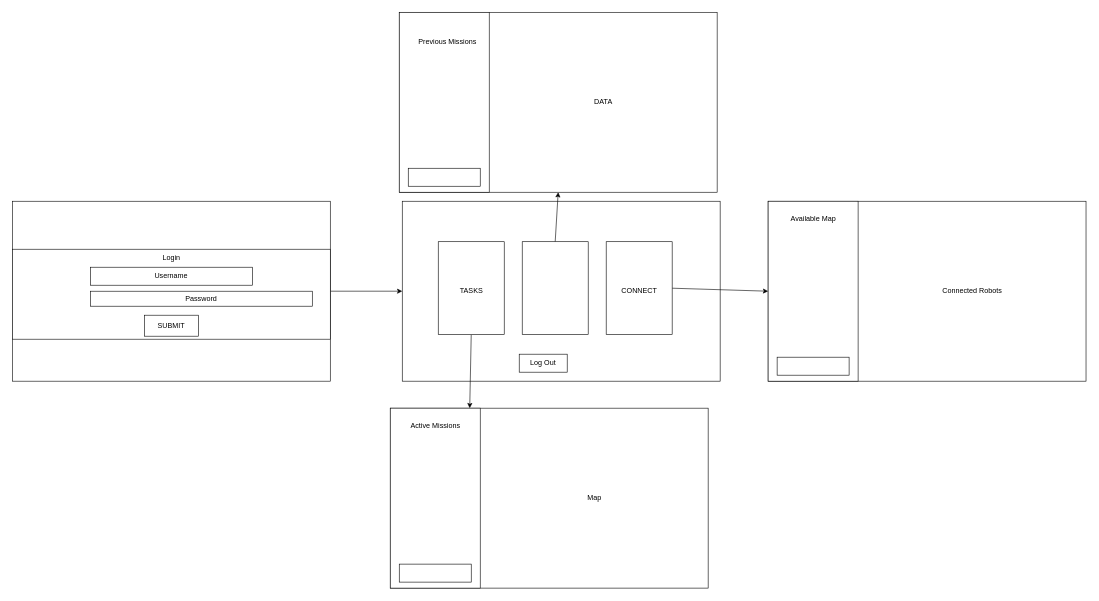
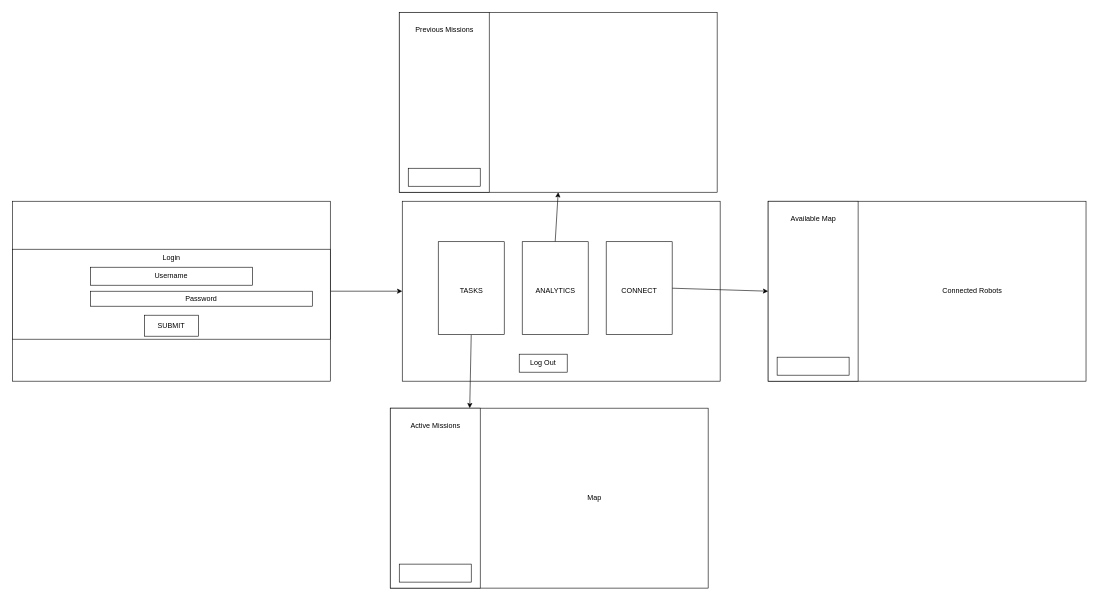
node "Previous Missions": moved (447, 42) -> (444, 30)
node "DATA": removed
node "ANALYTICS": added
